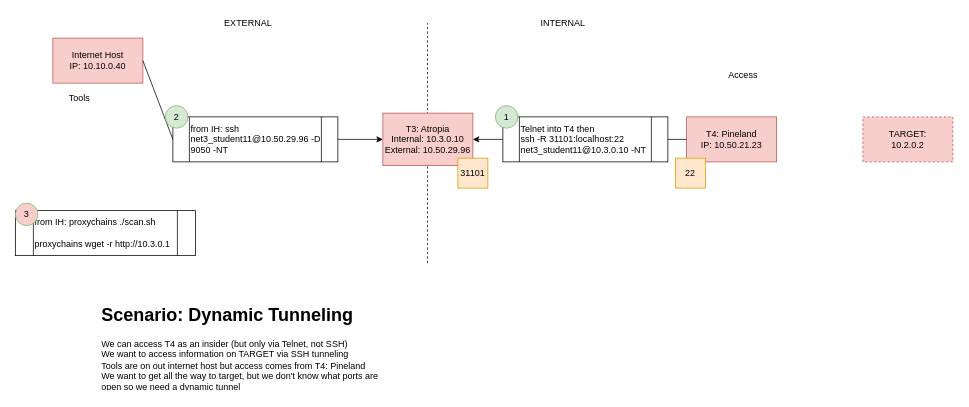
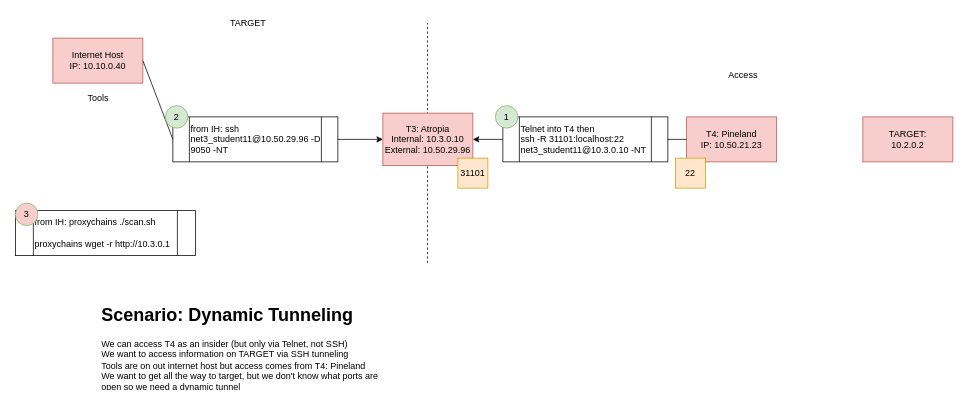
node "EXTERNAL": label "EXTERNAL" -> "TARGET"
node "INTERNAL": removed
node "Tools": moved (79, 98) -> (98, 98)
node "TARGET: 10.2.0.2": style dashed -> solid
